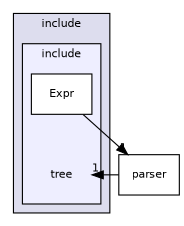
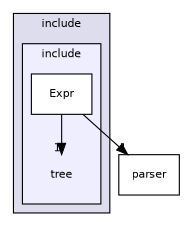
edge "parser" -> "tree": now "Expr" -> "tree"
